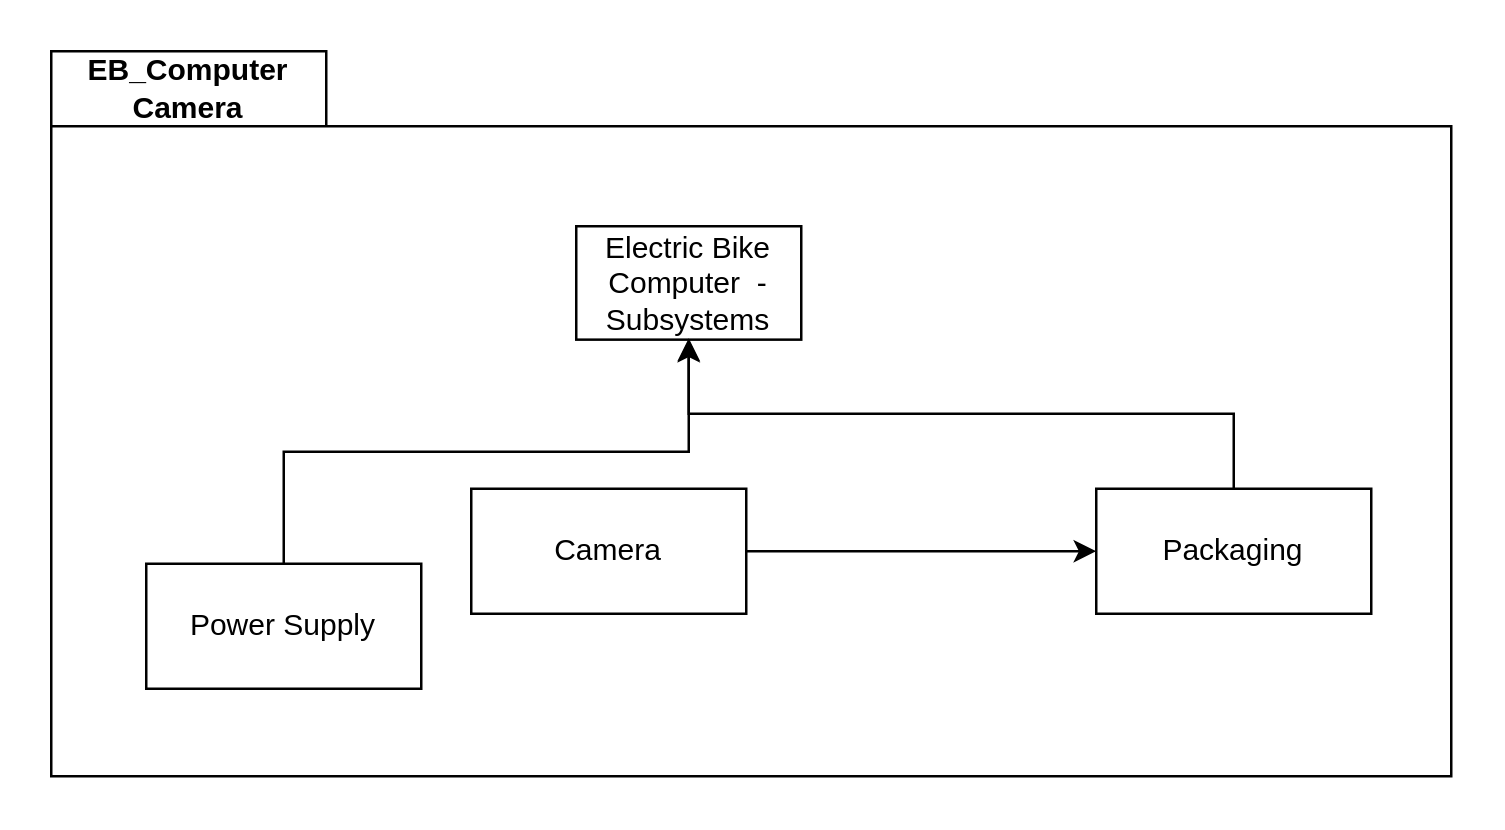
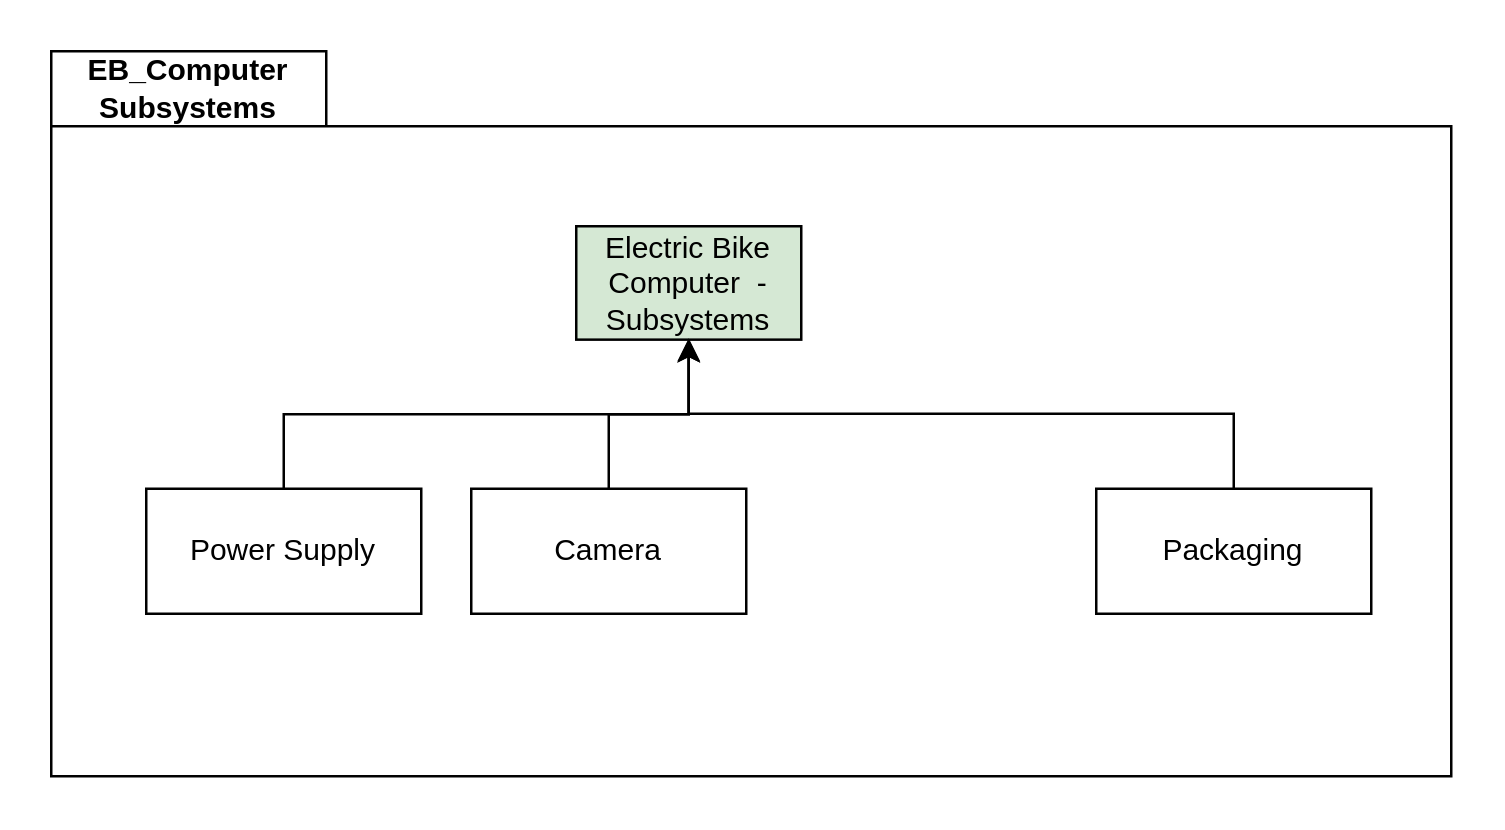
node "EB_Computer Camera": label "EB_Computer Camera" -> "EB_Computer Subsystems"
node "Electric Bike Computer - Subsystems": fillcolor #ffffff -> #d5e8d4
edge "Camera" -> "Packaging": now "Camera" -> "Electric Bike Computer - Subsystems"
node "Power Supply": moved (284, 626) -> (284, 551)
